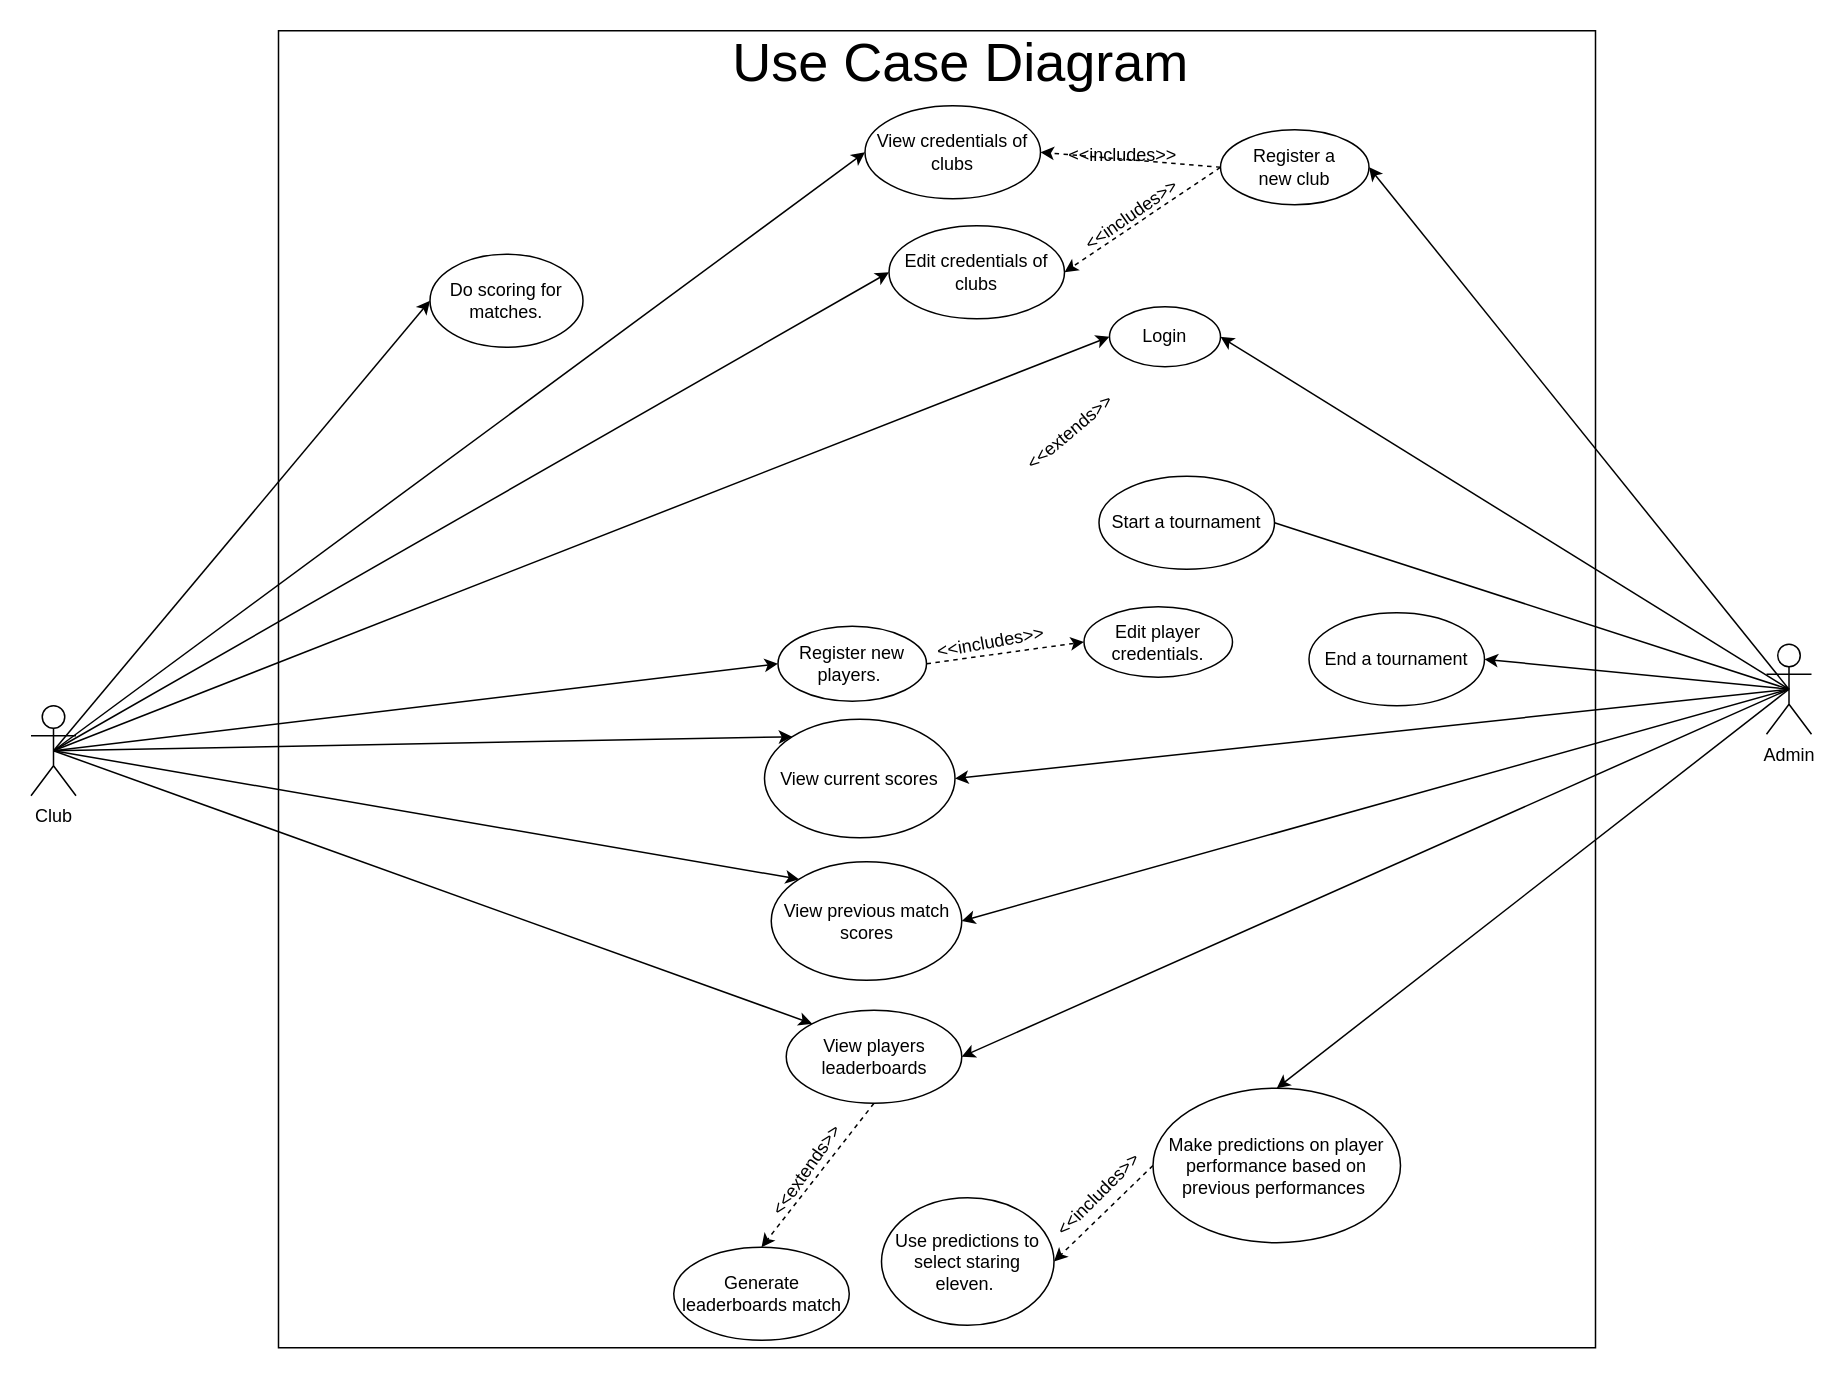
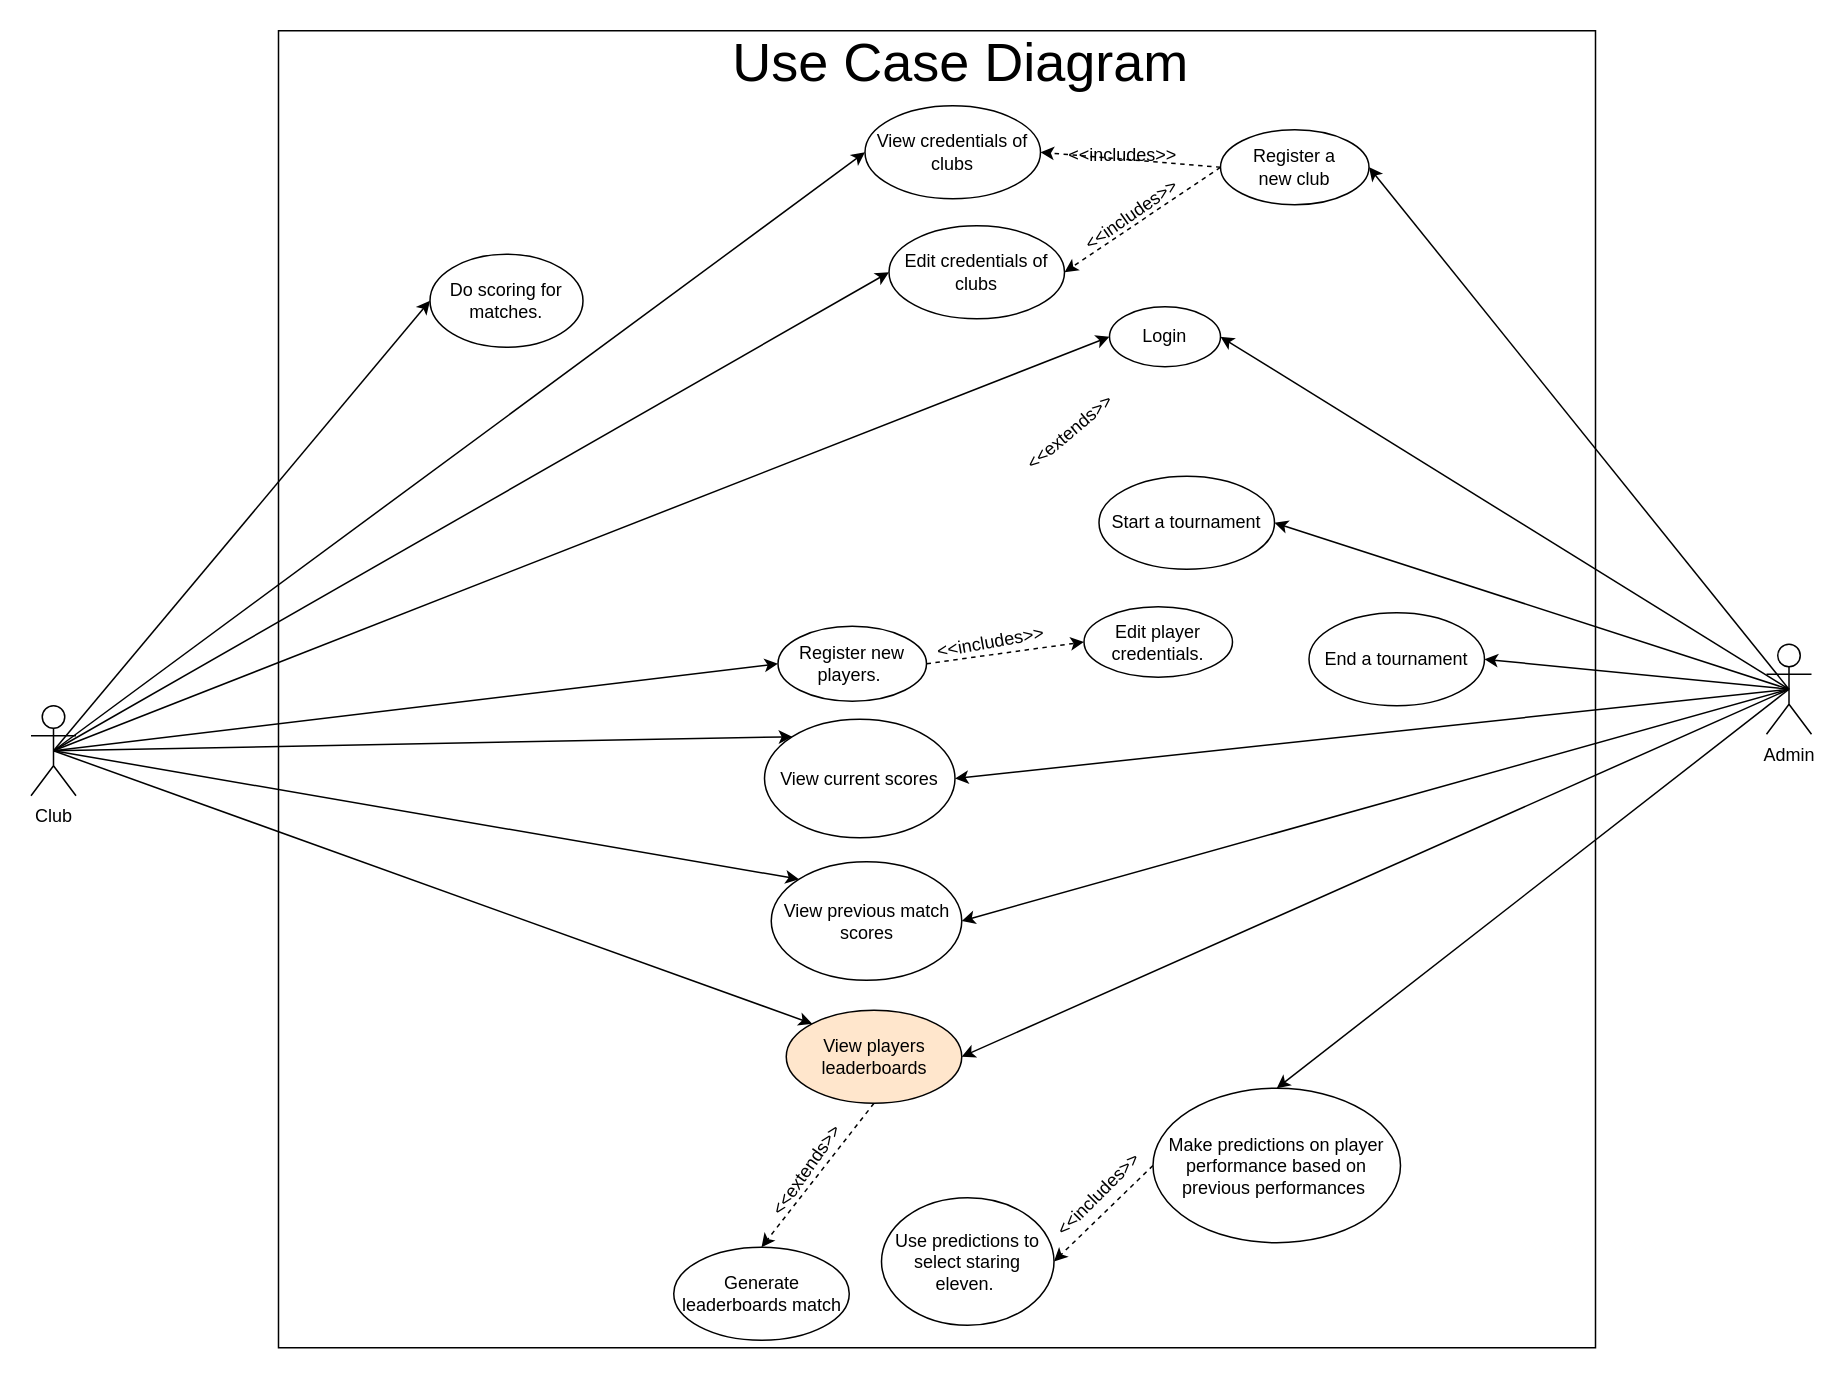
edge "Start a tournament" -- "Admin": arrowhead none -> classic
node "View players leaderboards": fillcolor #ffffff -> #ffe6cc
